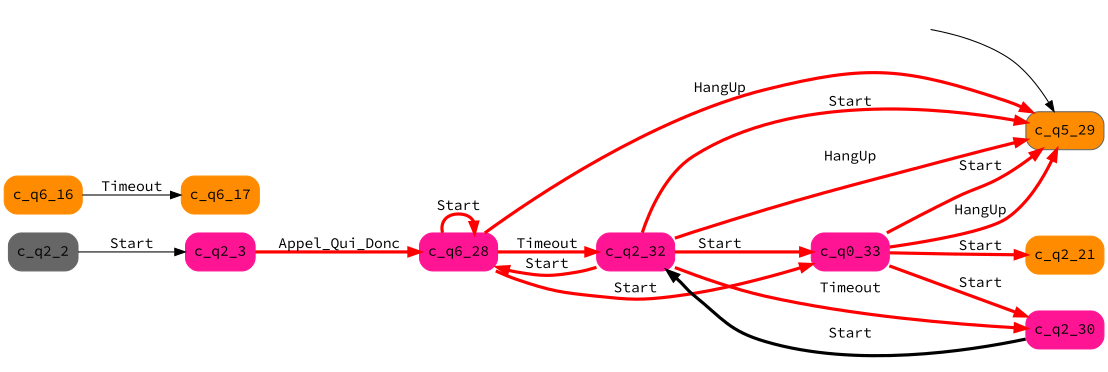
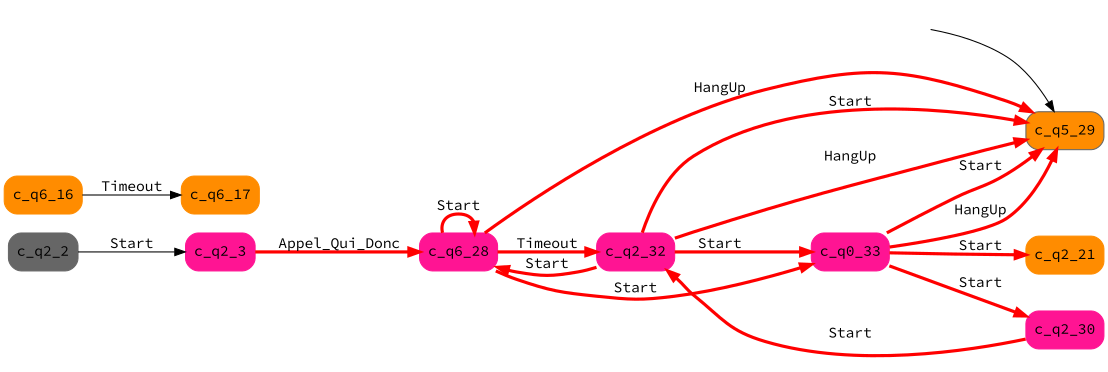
edge "c_q2_32" -> "c_q2_30": removed, label "Timeout"
edge "c_q2_30" -> "c_q2_32": color black -> red
